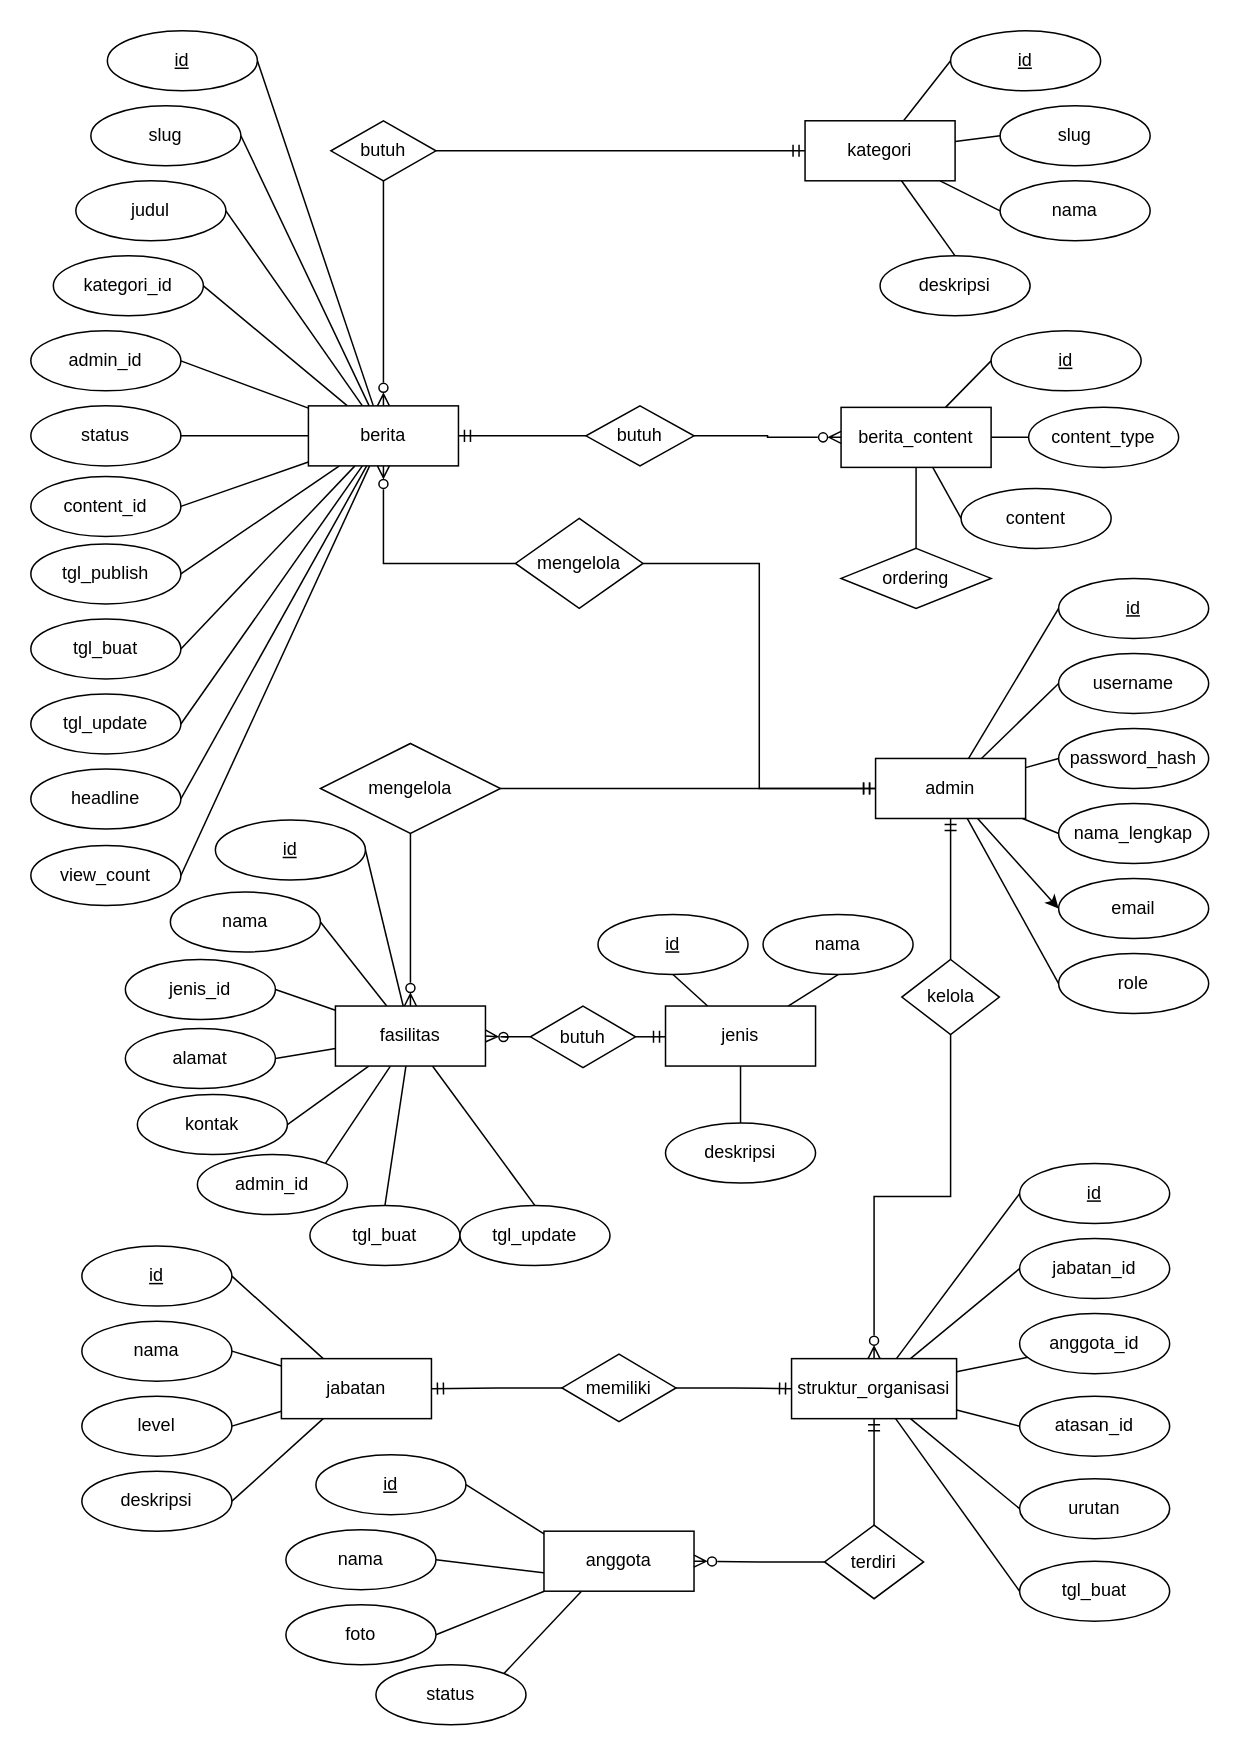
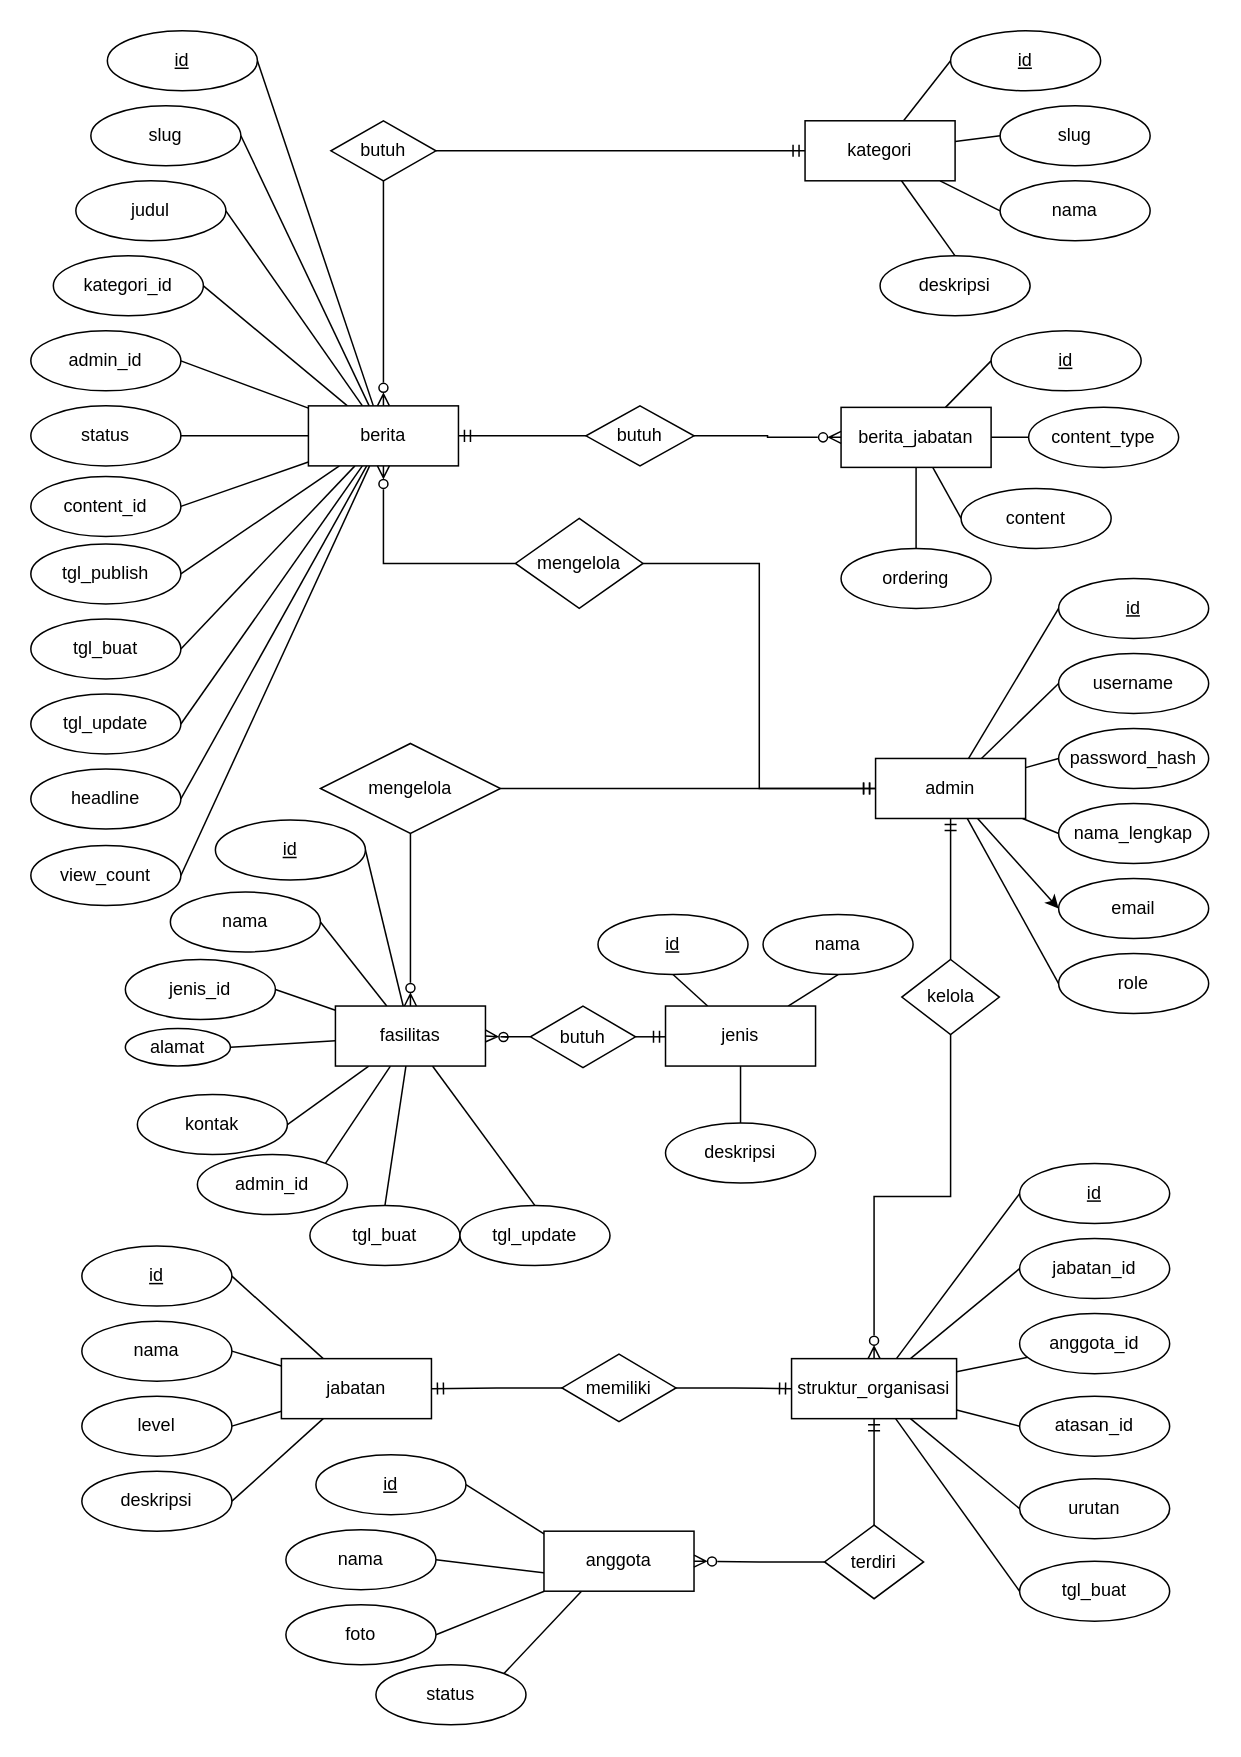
node "berita_content": label "berita_content" -> "berita_jabatan"
node "ordering": shape diamond -> ellipse
node "alamat": size 150x60 -> 105x38
